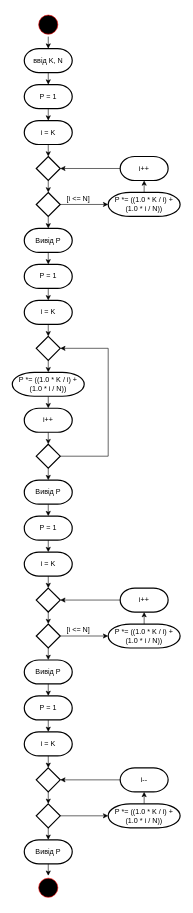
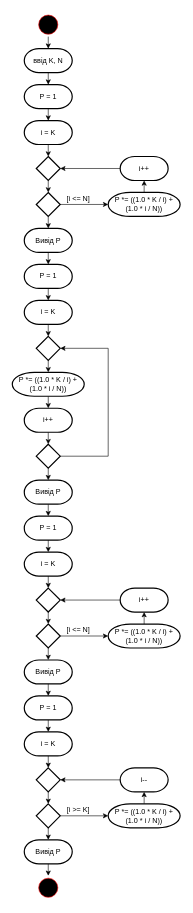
node "[i >= K]": added
